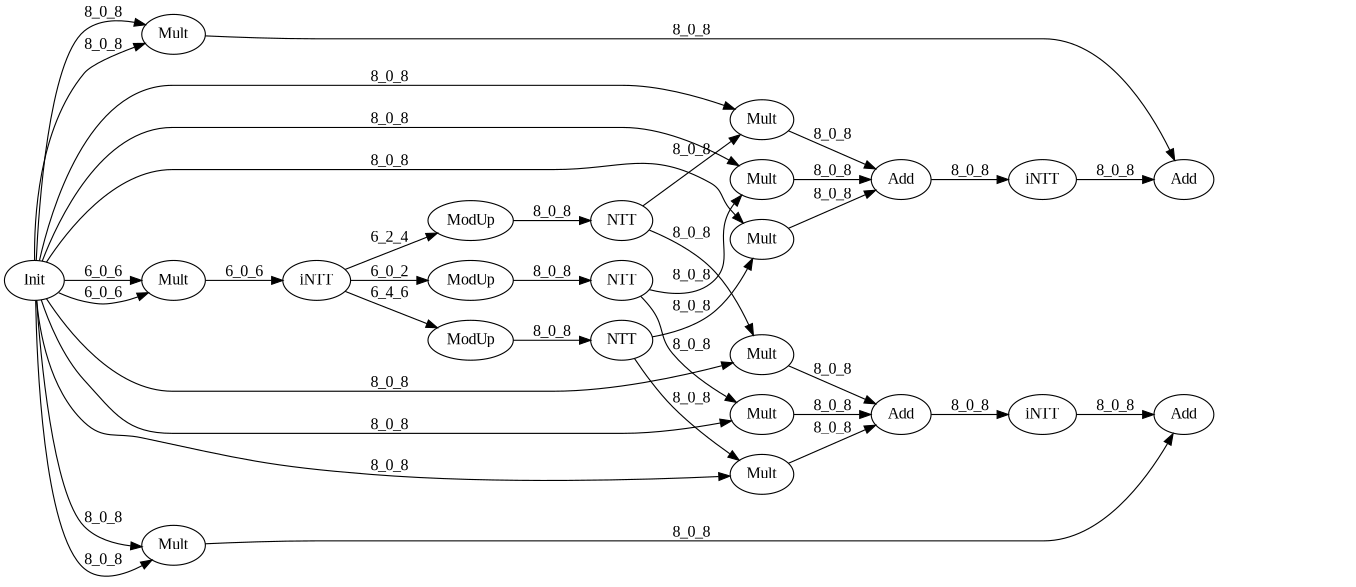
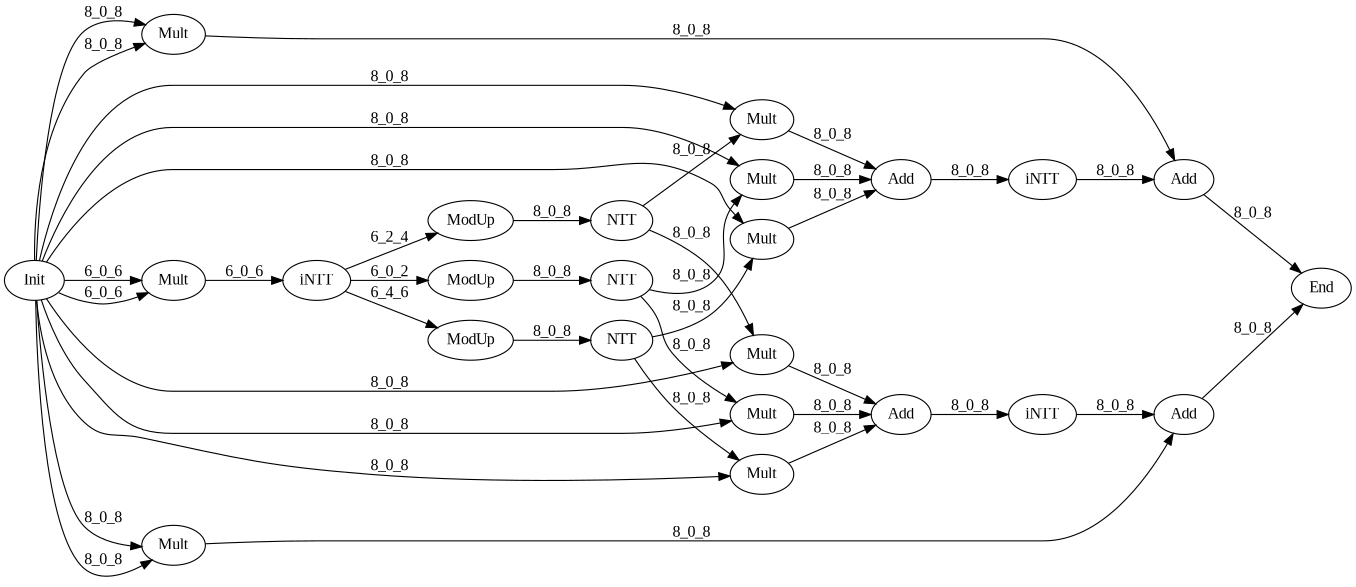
node "End": added
